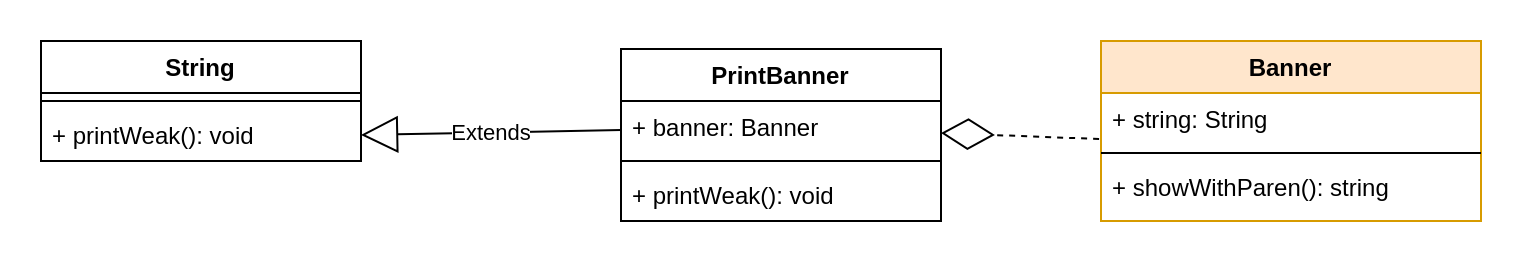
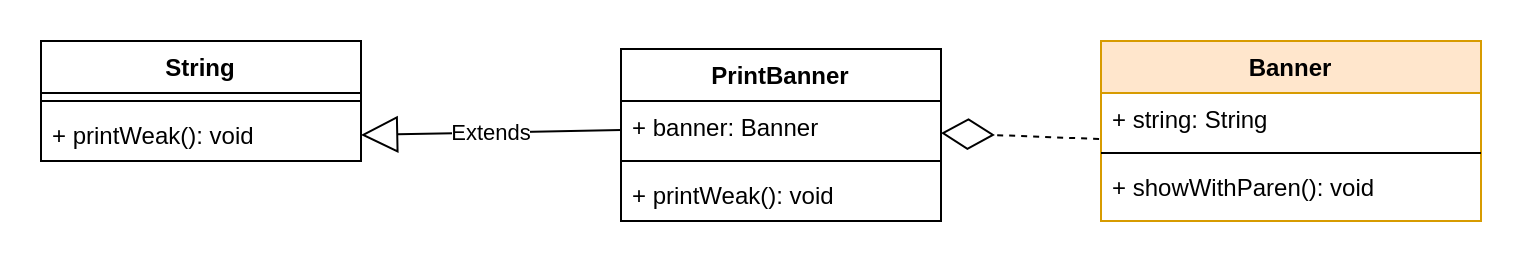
node "+ showWithParen(): string": label "+ showWithParen(): string" -> "+ showWithParen(): void"
